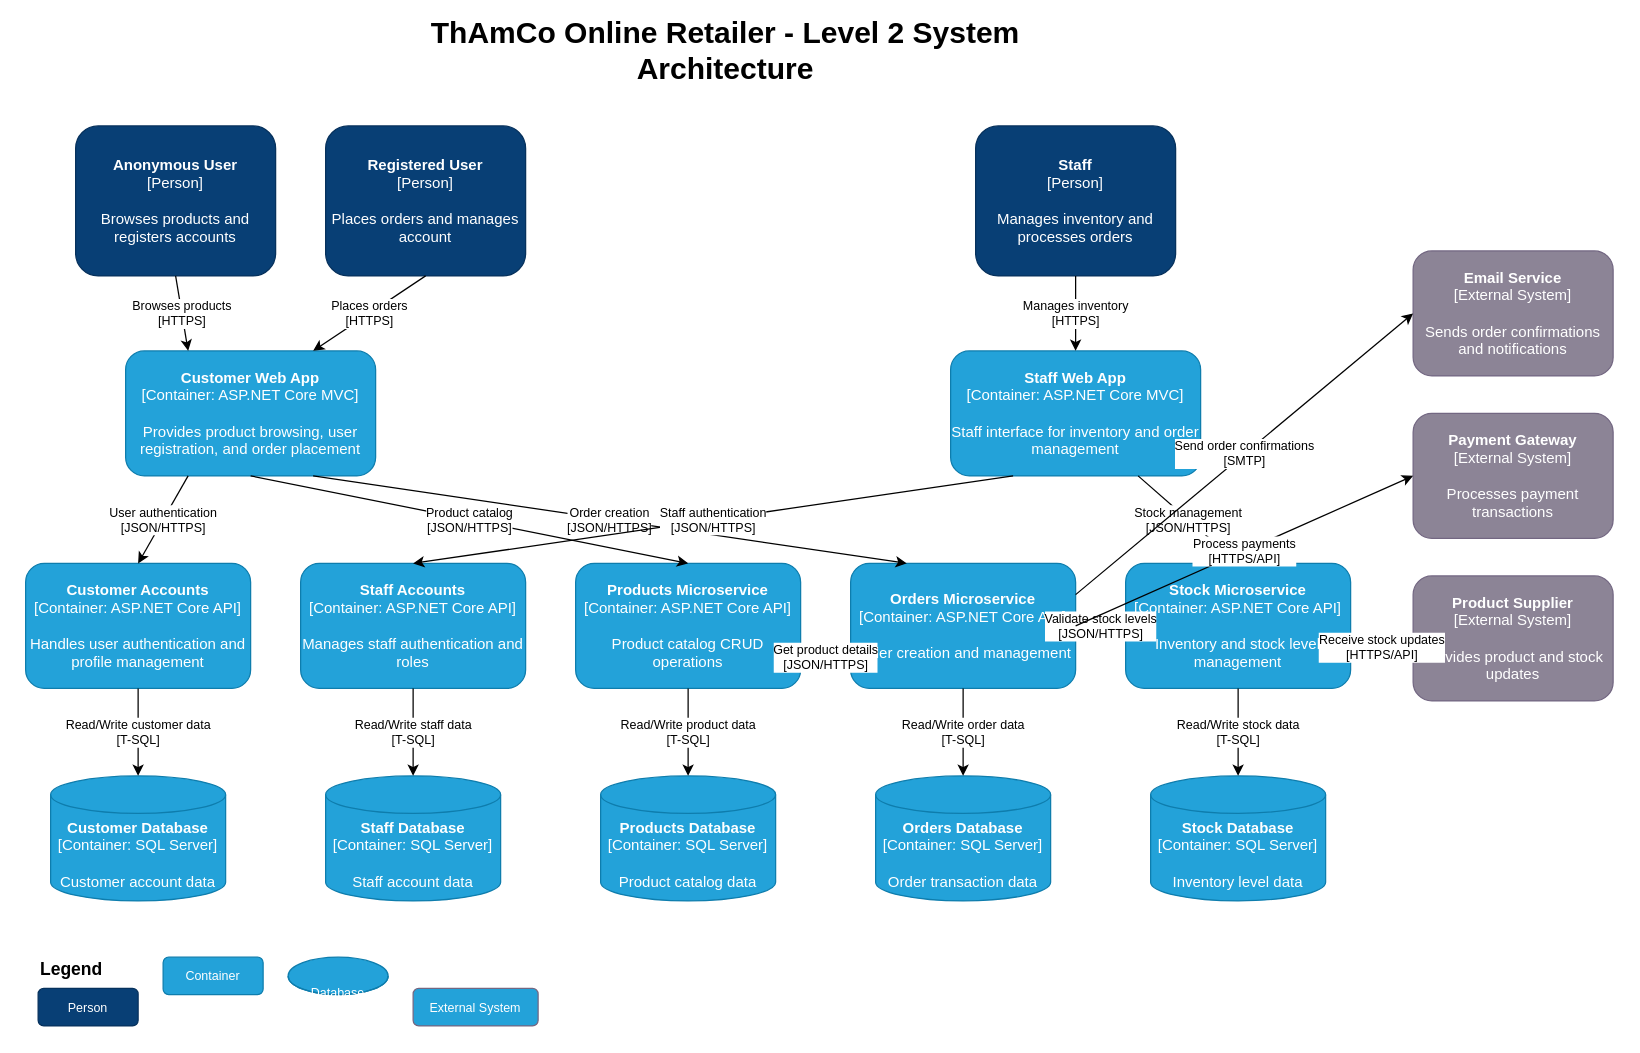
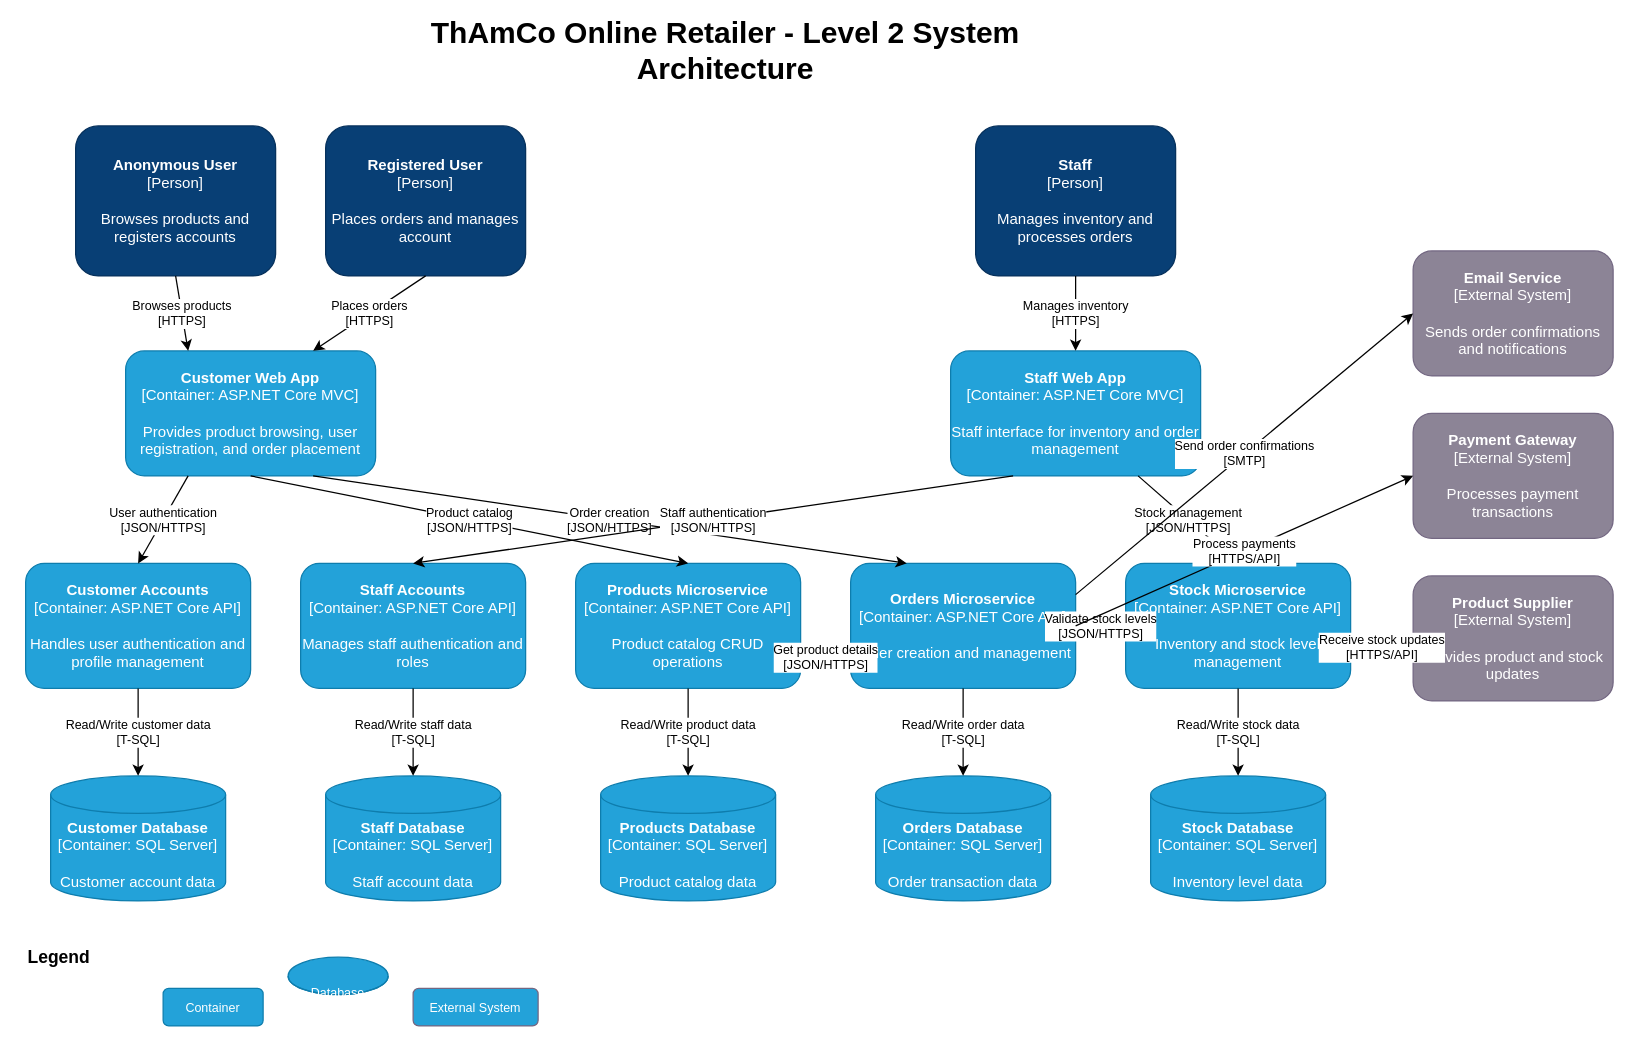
node "Legend": moved (88, 969) -> (76, 957)
node "Container": moved (213, 976) -> (213, 1007)
node "Person": removed
